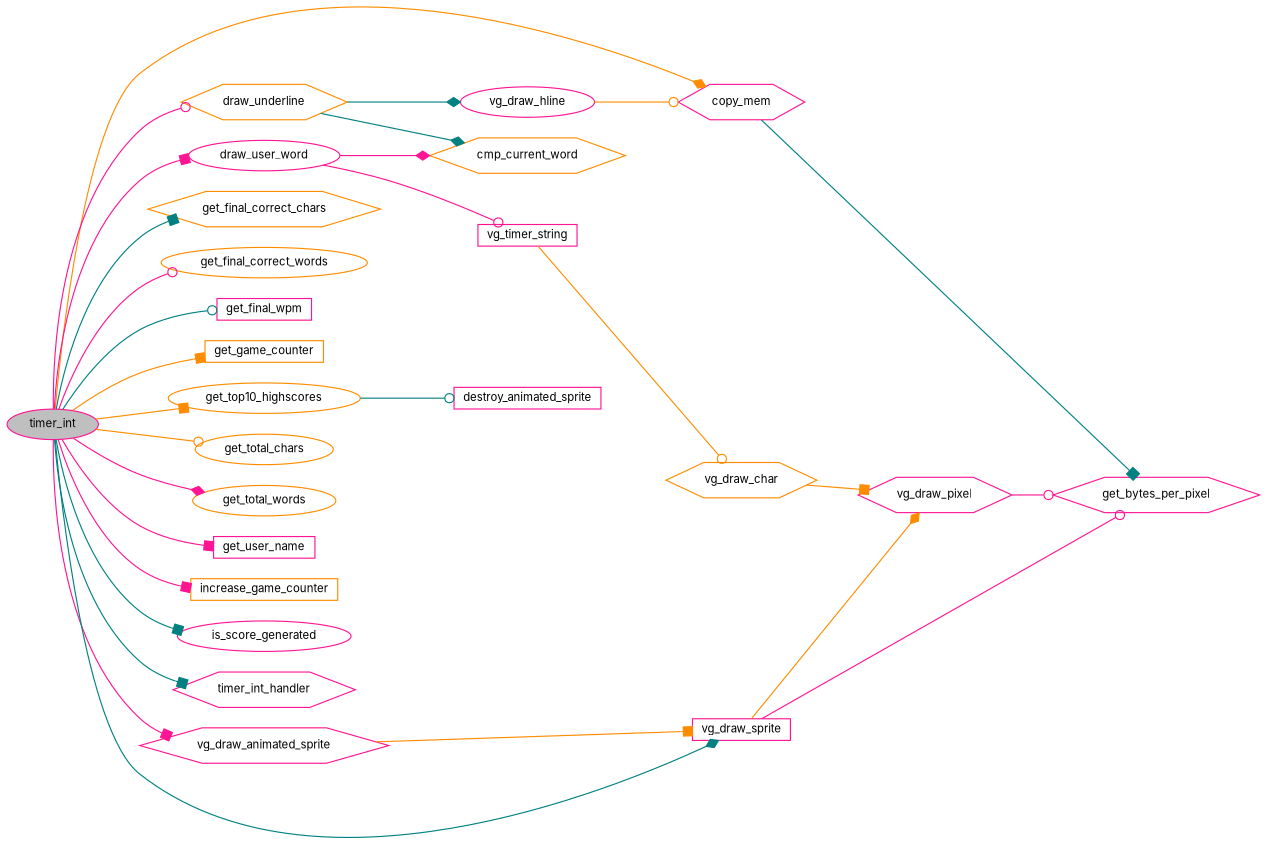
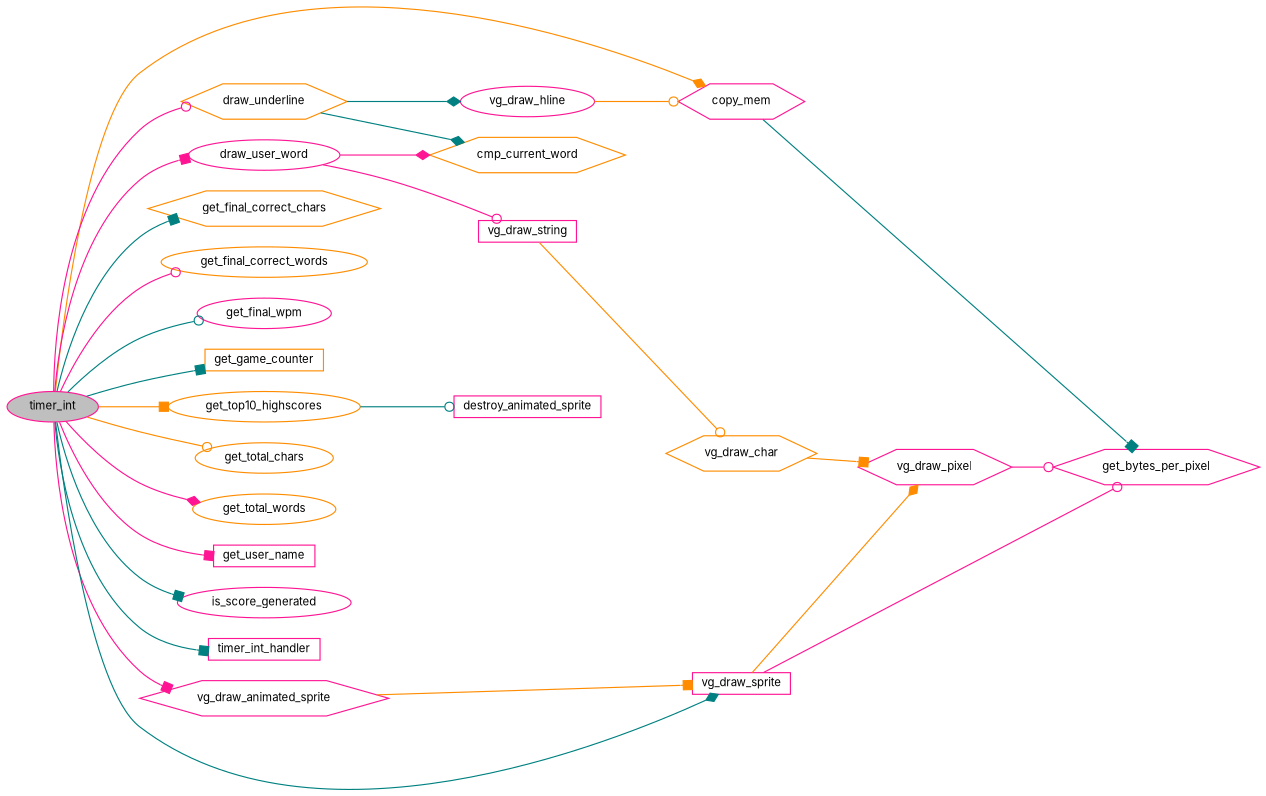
node "vg_timer_string": label "vg_timer_string" -> "vg_draw_string"
node "get_final_wpm": shape box -> ellipse
edge "timer_int" -> "get_game_counter": color darkorange -> teal
node "increase_game_counter": removed
node "timer_int_handler": shape hexagon -> box
